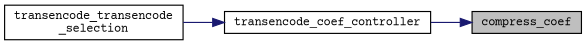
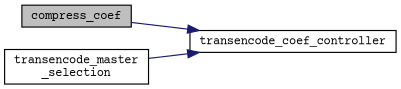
node "transencode_transencode _selection": label "transencode_transencode _selection" -> "transencode_master _selection"
edge "transencode_coef_controller" -> "compress_coef": reversed
